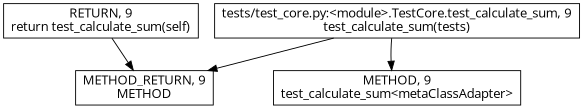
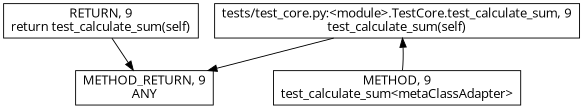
node "tests/test_core.py:<module>.TestCore.test_calculate_sum, 9": text "test_calculate_sum(tests)" -> "test_calculate_sum(self)"
edge "tests/test_core.py:<module>.TestCore.test_calculate_sum, 9" -> "METHOD, 9": reversed
node "METHOD_RETURN, 9": text "METHOD" -> "ANY"
